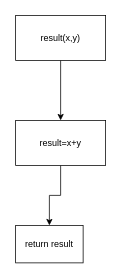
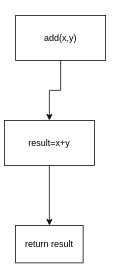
node "result(x,y)": label "result(x,y)" -> "add(x,y)"
node "result=x+y": moved (60, 143) -> (49, 143)
